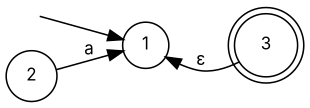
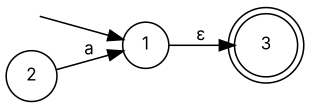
edge "3" -> "1": reversed
